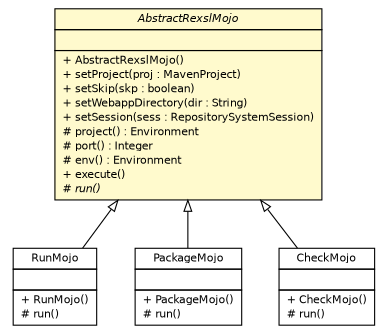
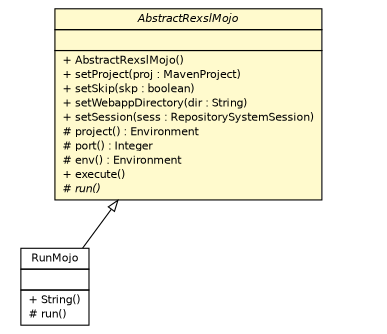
node "PackageMojo": removed
node "CheckMojo": removed
node "RunMojo": text "+ RunMojo()" -> "+ String()"
